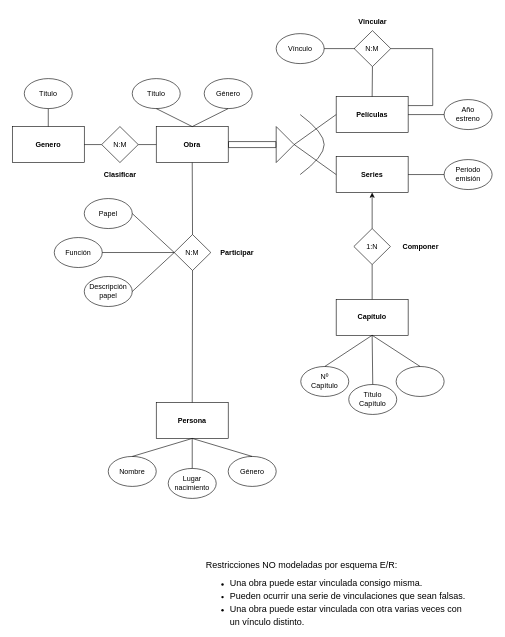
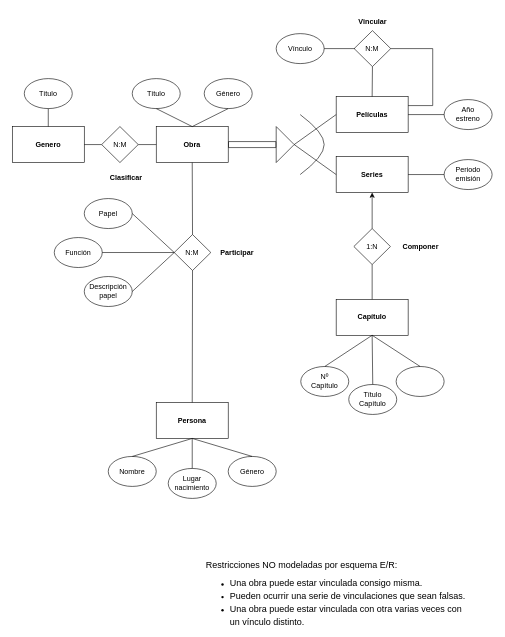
node "Clasificar": moved (120, 174) -> (126, 177)
